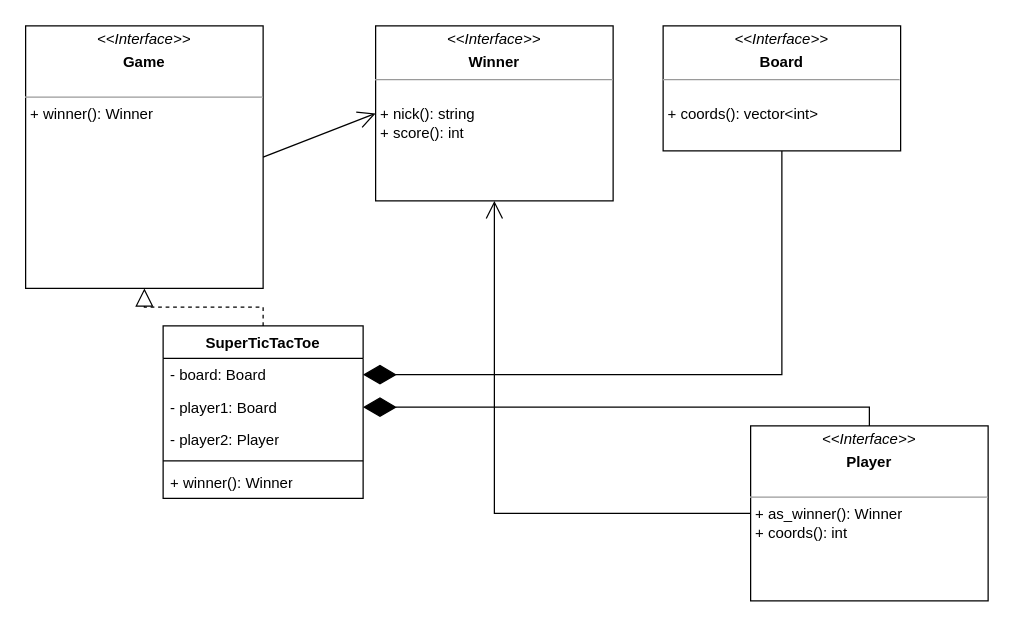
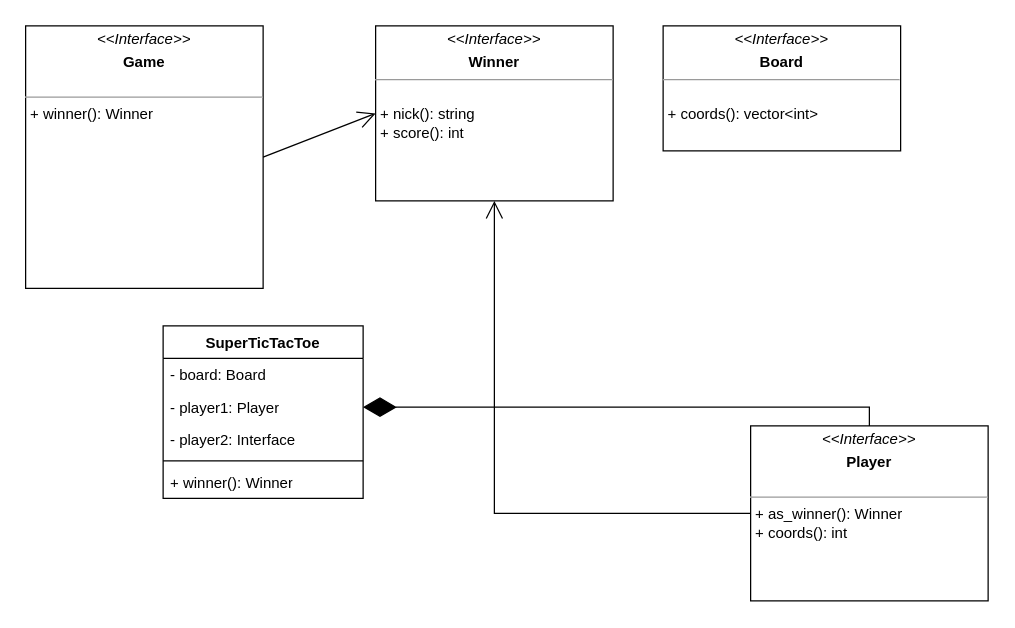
edge "SuperTicTacToe" -> "<<Interface>> Game + winner(): Winner": removed
edge "<<Interface>> Board + coords(): vector<int>" -> "- board: Board": removed
node "- player1: Board": label "- player1: Board" -> "- player1: Player"
node "- player2: Player": label "- player2: Player" -> "- player2: Interface"
